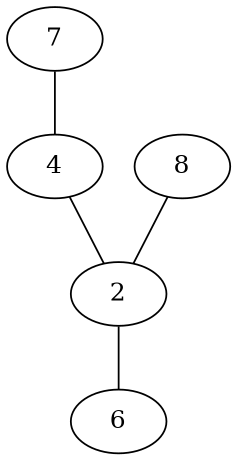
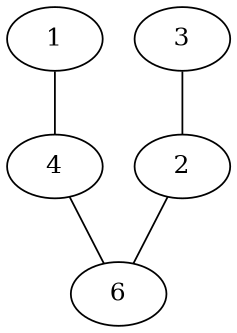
node "7": label "7" -> "1"
node "8": label "8" -> "3"
edge "4" -- "2": now "4" -- "6"
